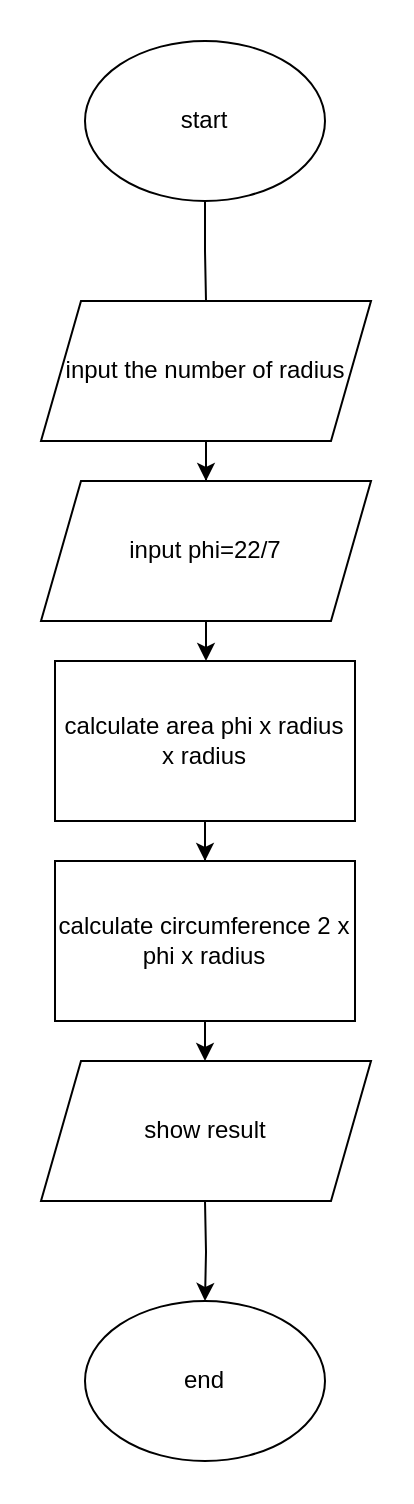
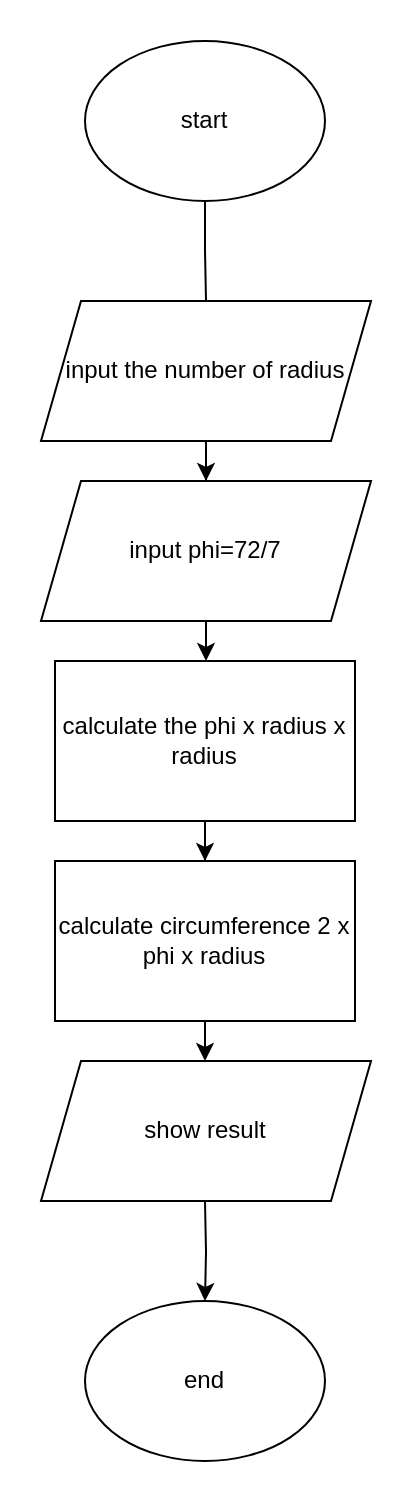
node "input phi=22/7": label "input phi=22/7" -> "input phi=72/7"
node "calculate area phi x radius x radius": label "calculate area phi x radius x radius" -> "calculate the phi x radius x radius"
